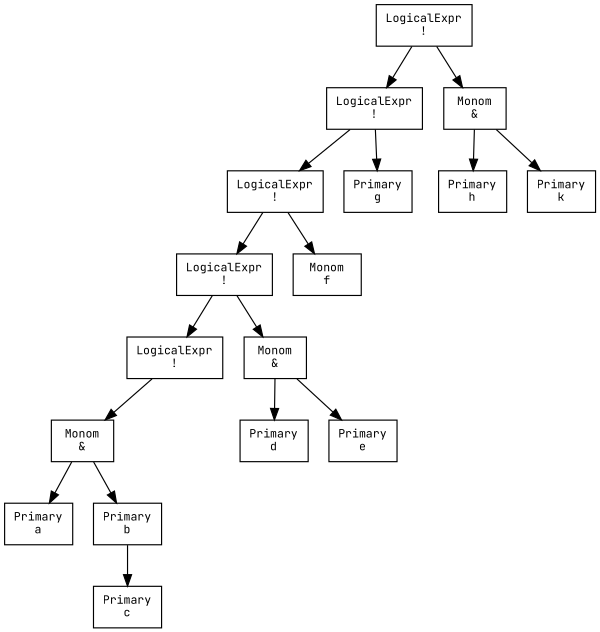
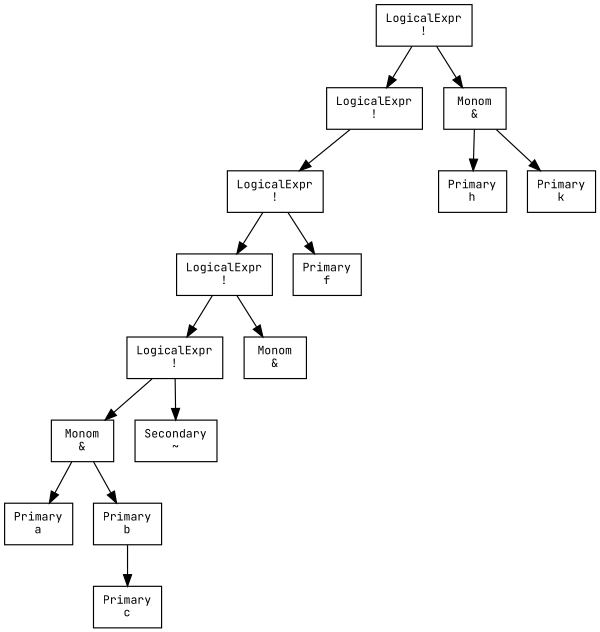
node "Primary g": removed
node "Monom f": label "Monom f" -> "Primary f"
node "Secondary ~": added
node "Primary d": removed
node "Primary e": removed
